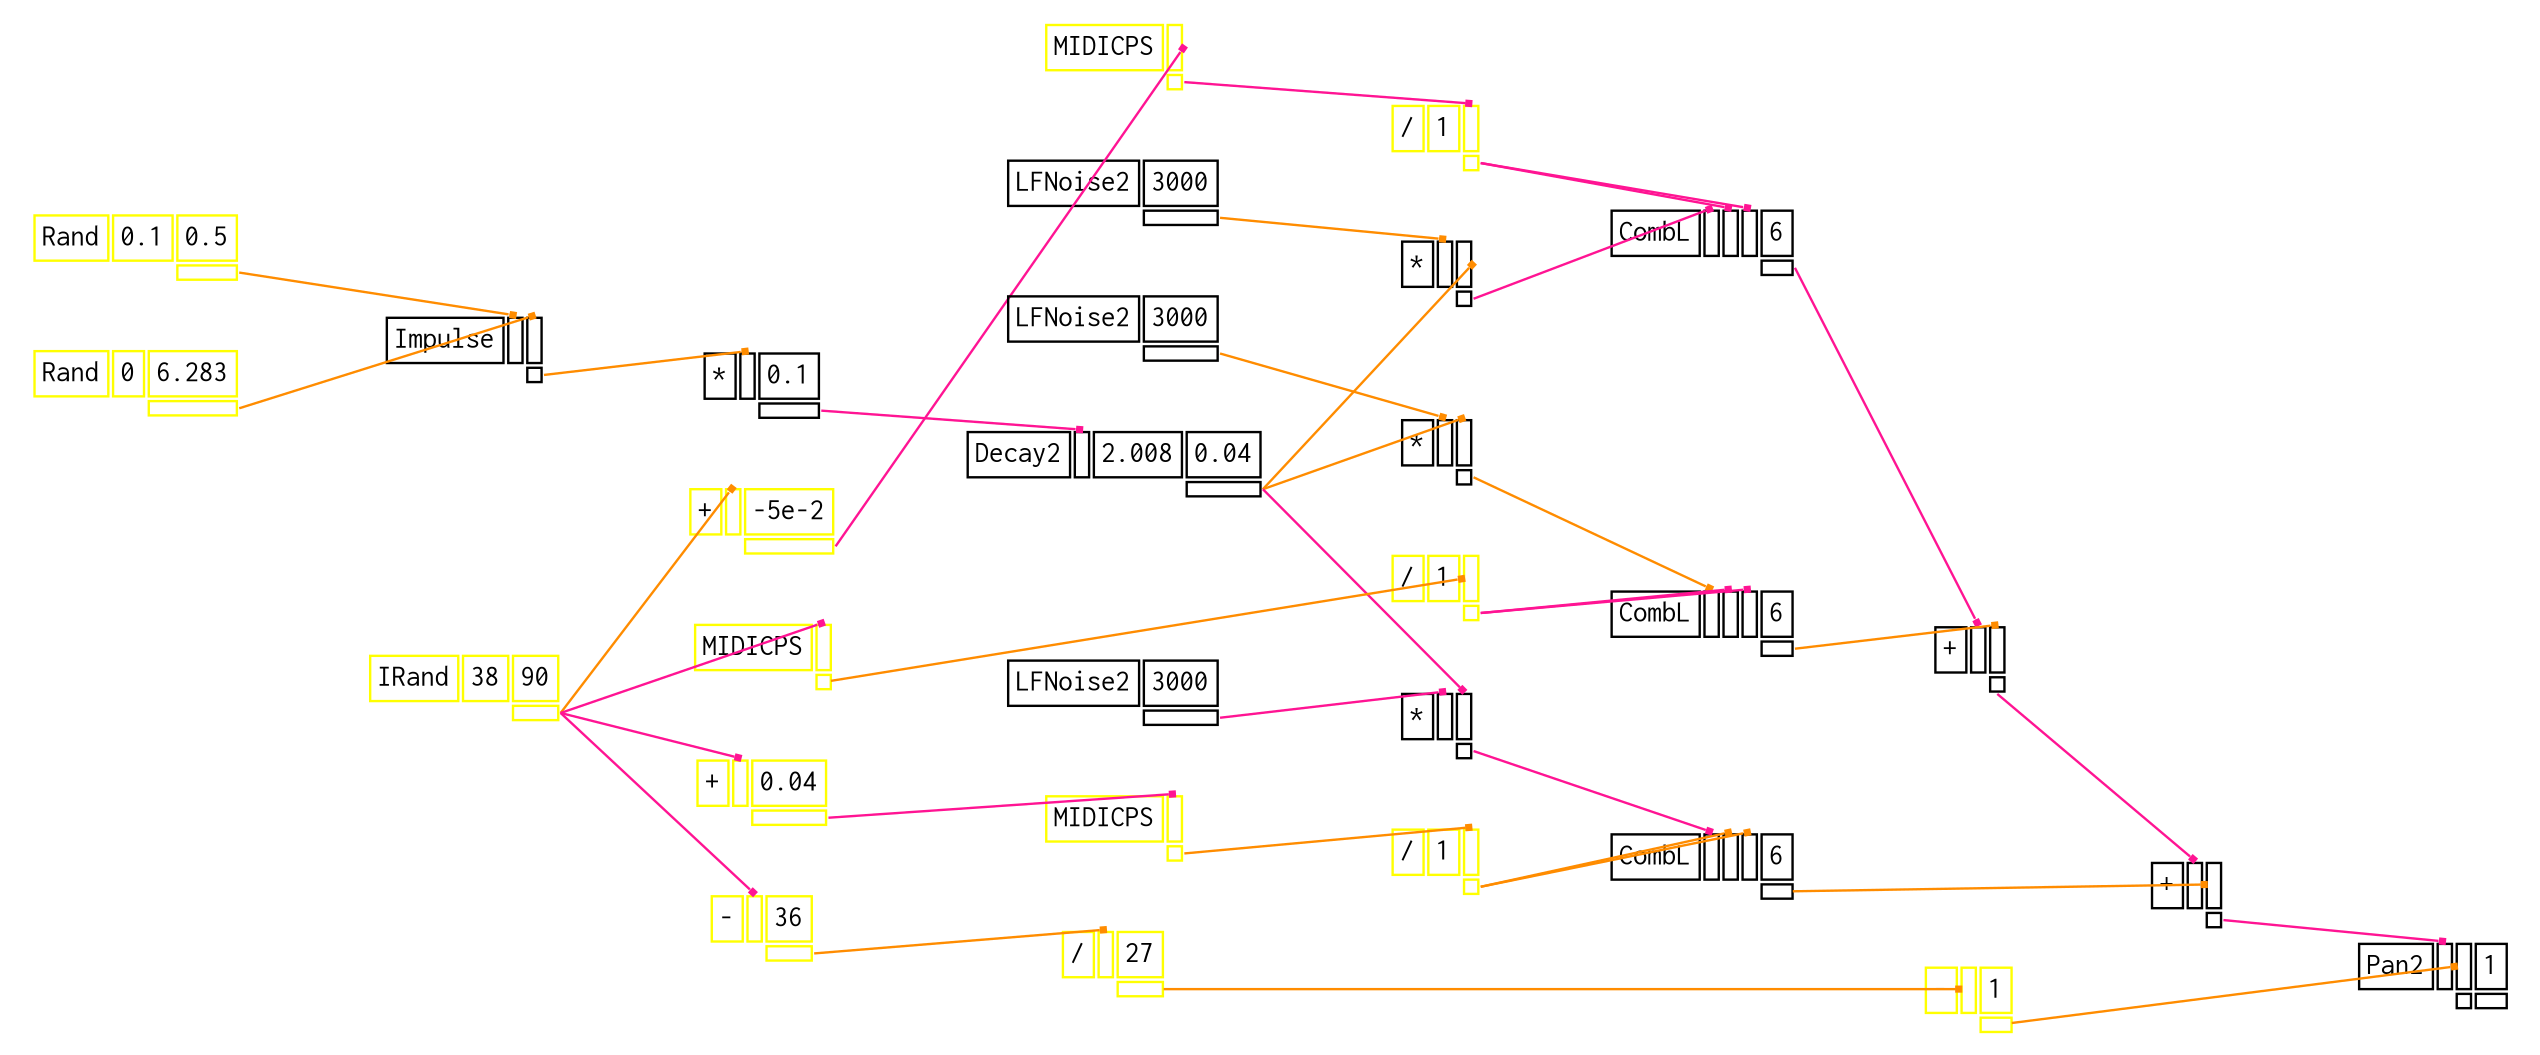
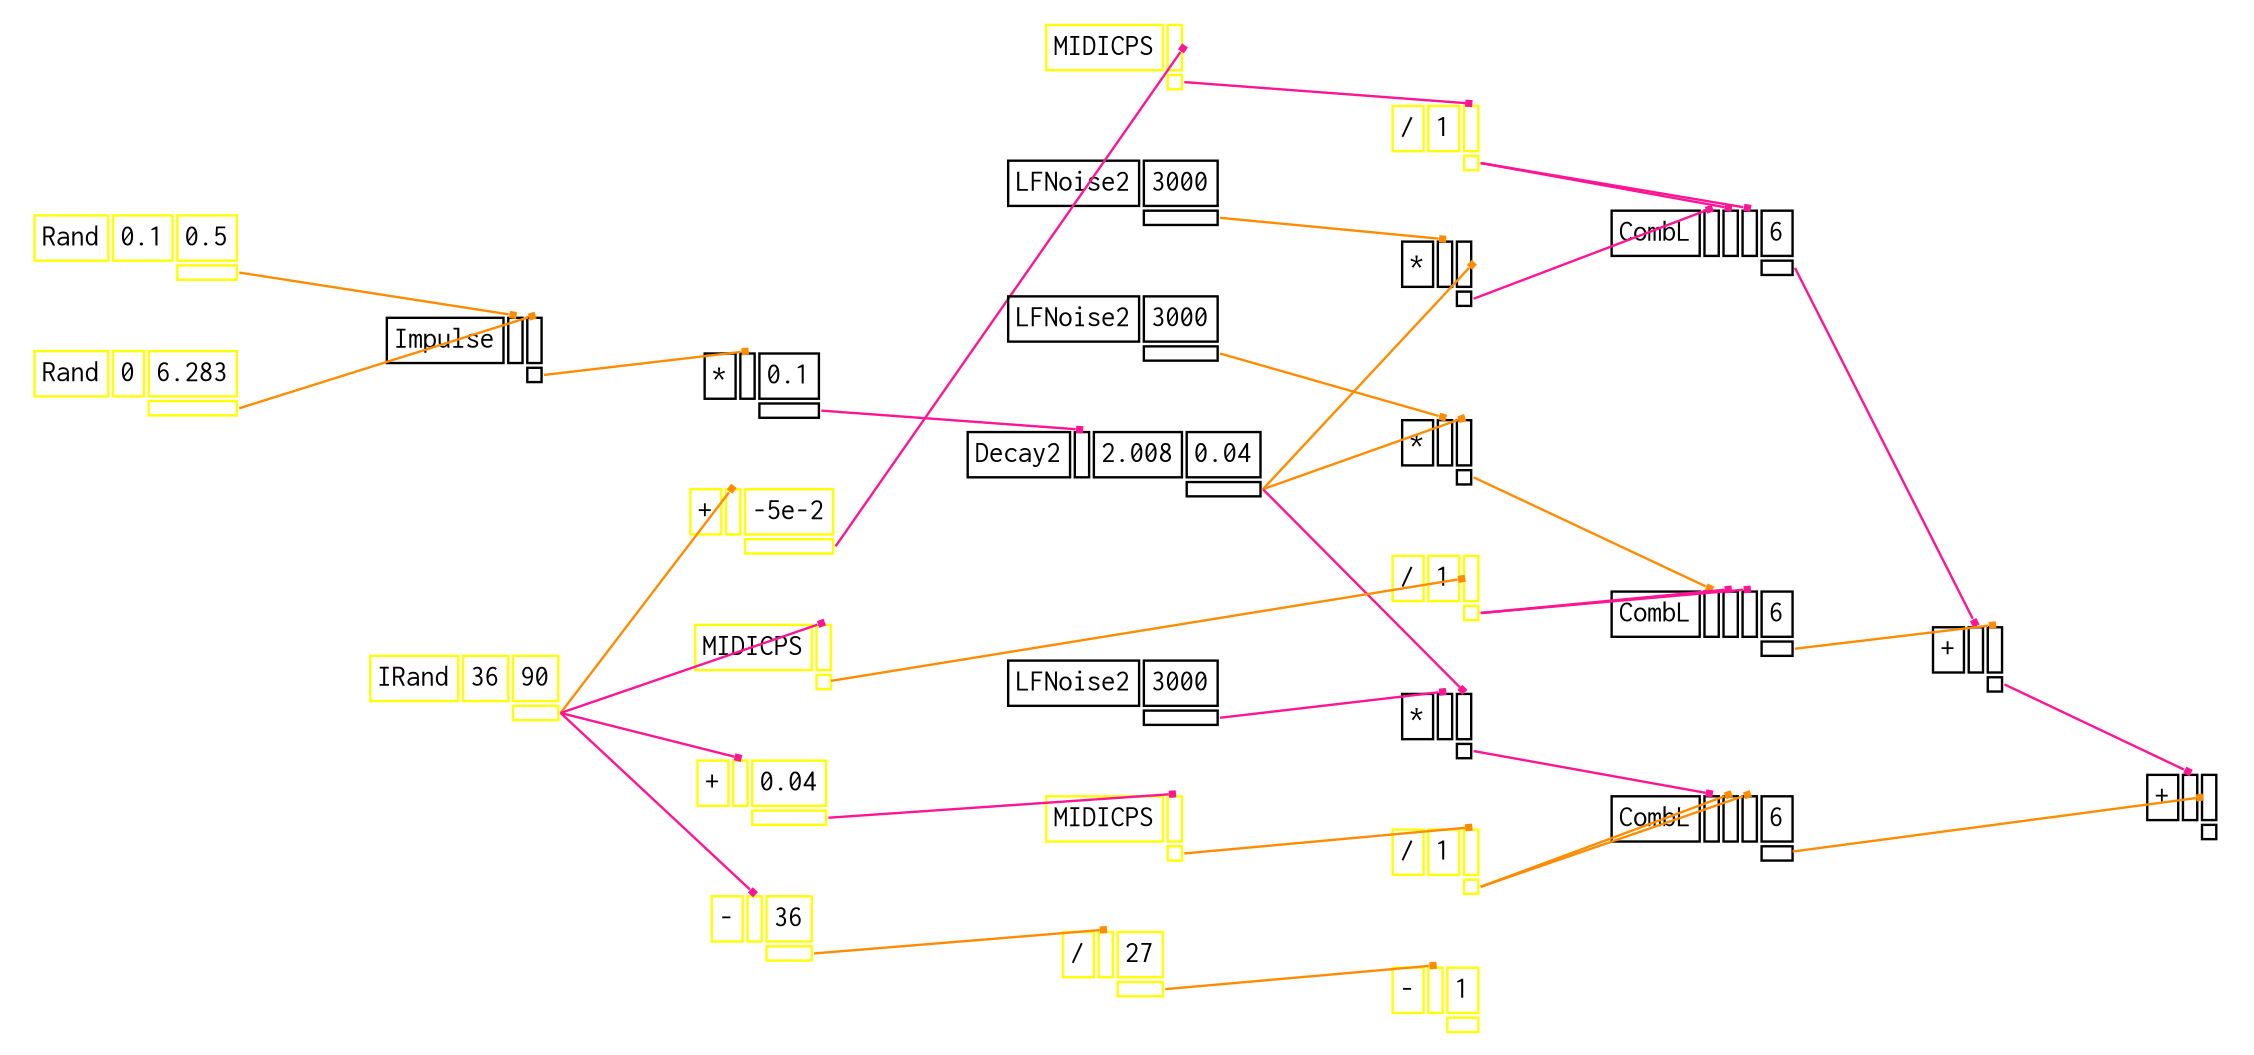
node "IRand": text "38" -> "36"
node "Pan2": removed
